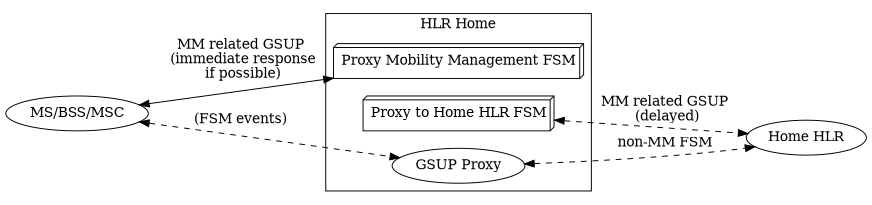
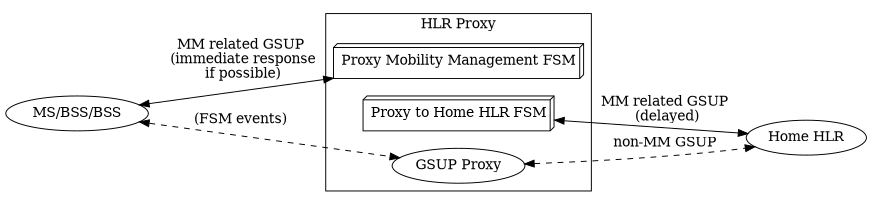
cluster "HLR Home": label "HLR Home" -> "HLR Proxy"
node "MS/BSS/MSC": label "MS/BSS/MSC" -> "MS/BSS/BSS"
edge "Proxy to Home HLR FSM" -- "Home HLR": style dashed -> solid
edge "Home HLR" -- "GSUP Proxy": label "non-MM FSM" -> "non-MM GSUP"
